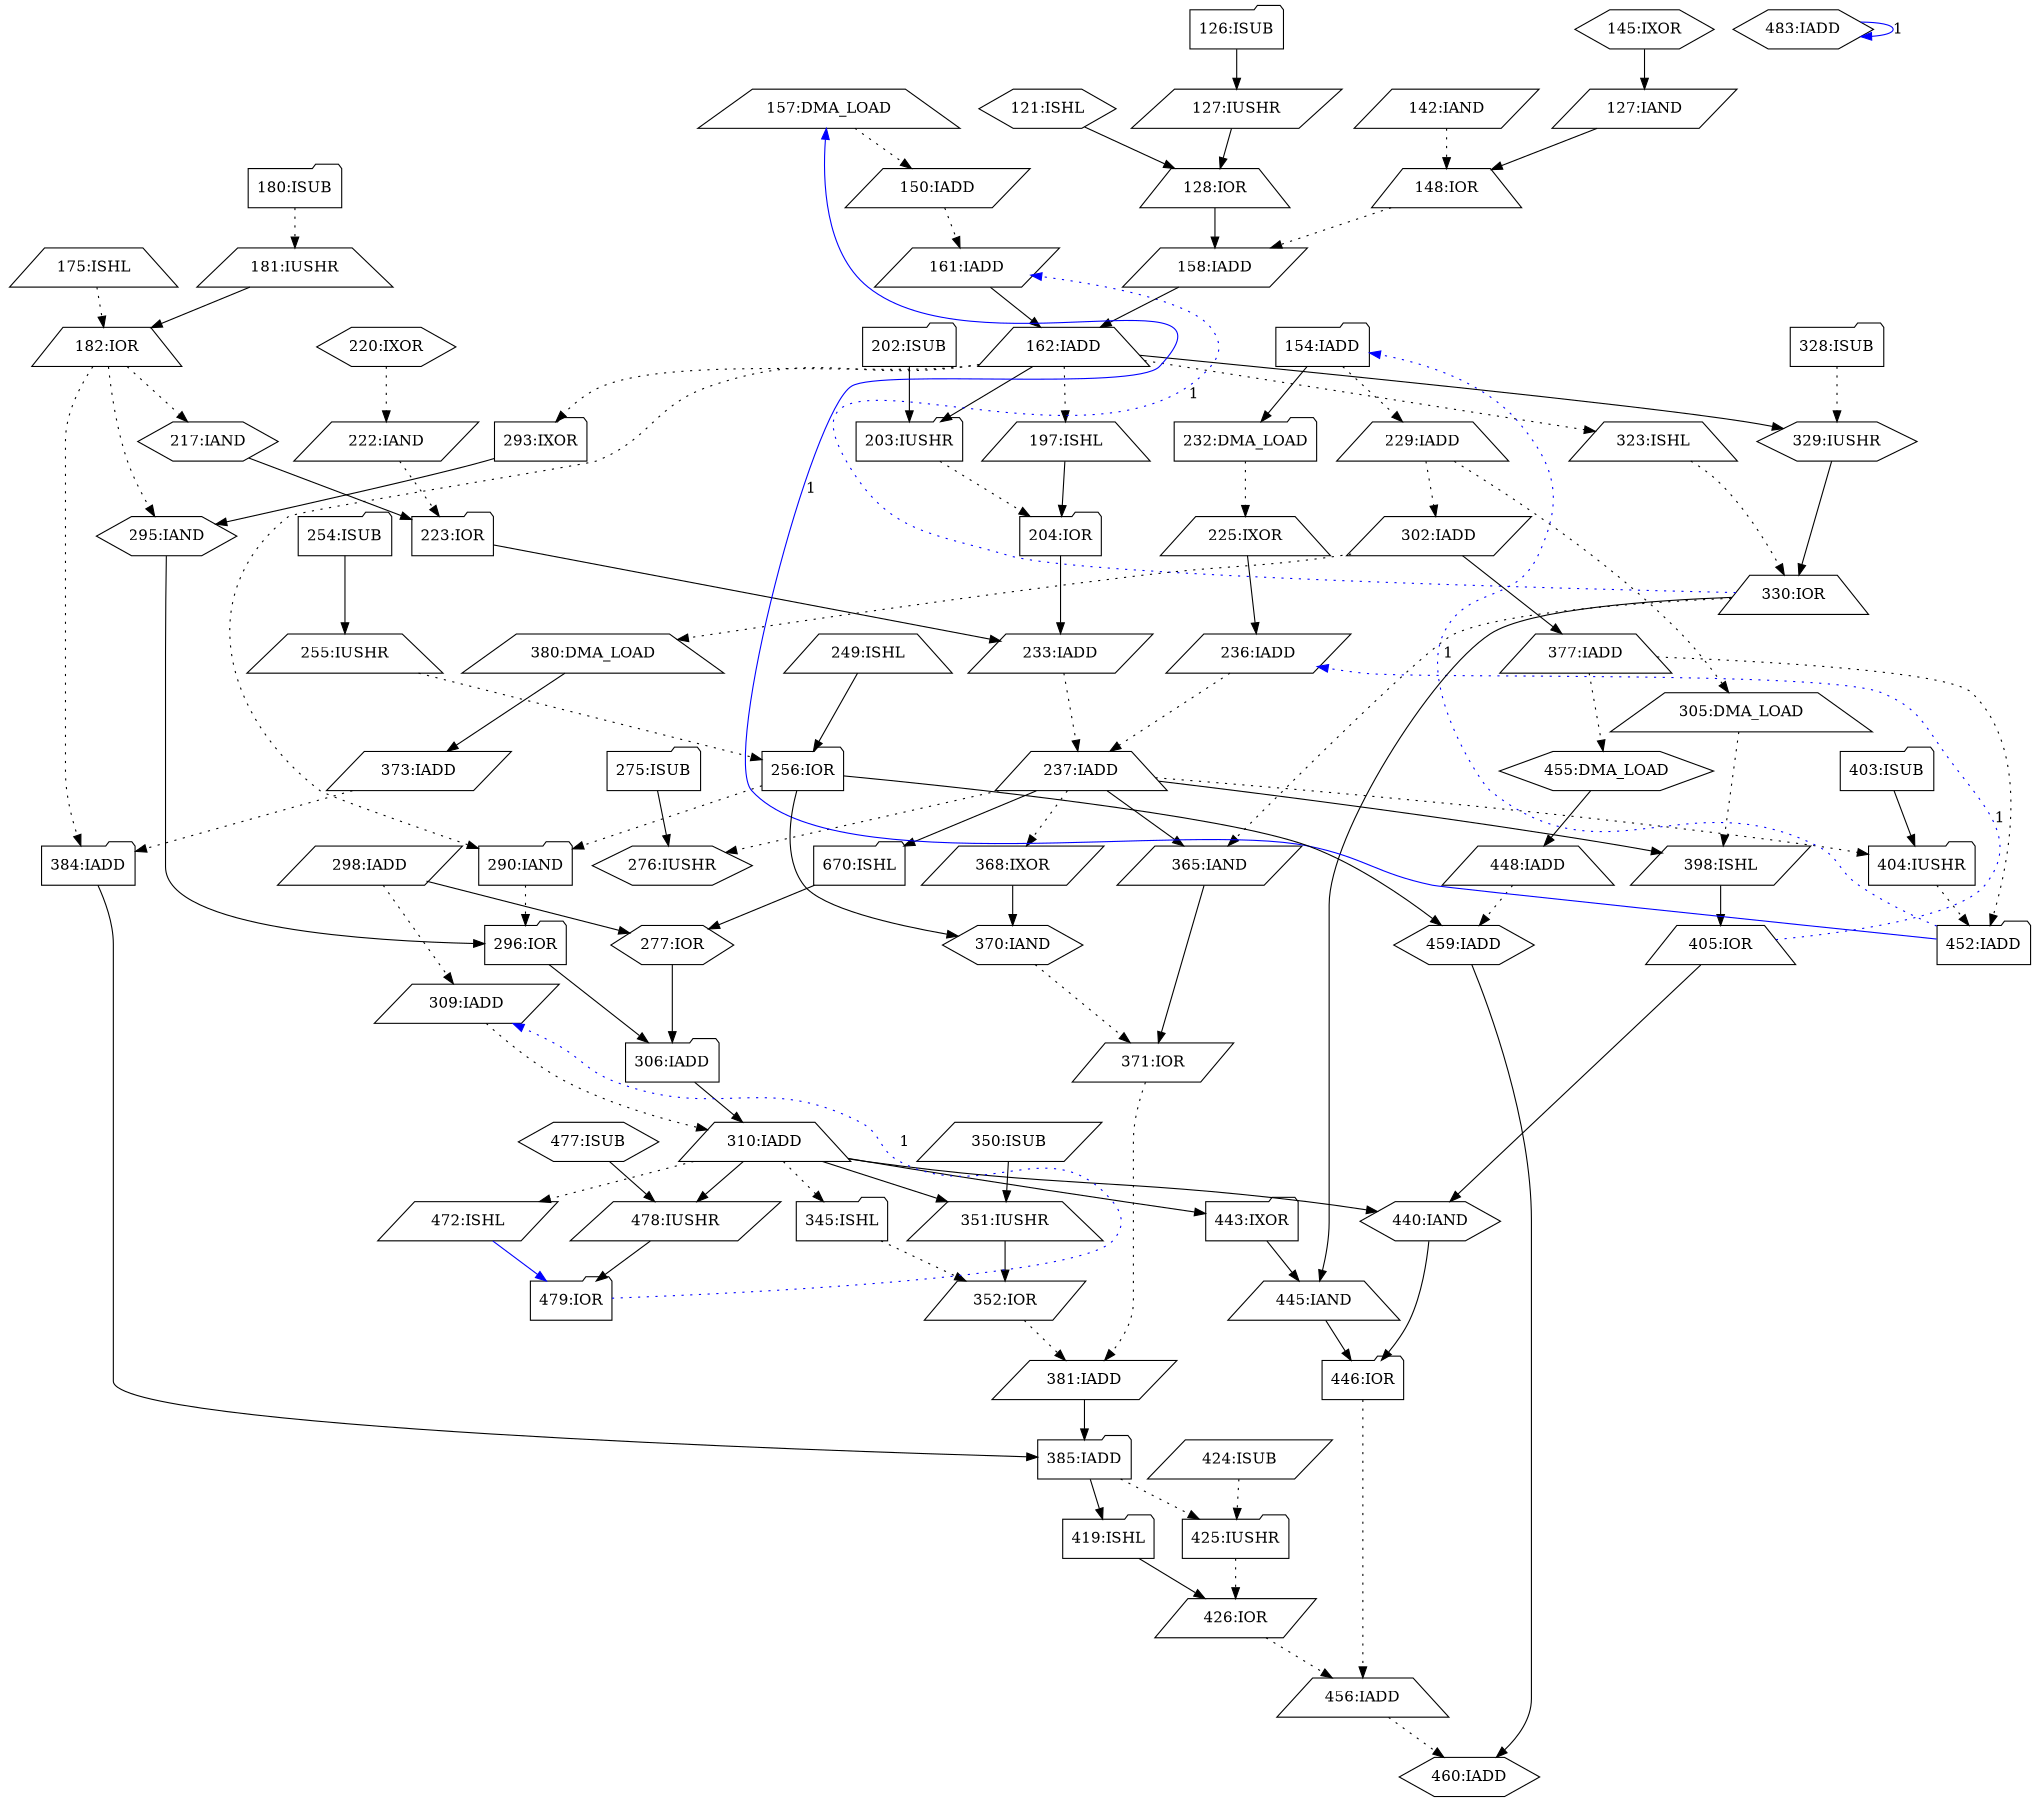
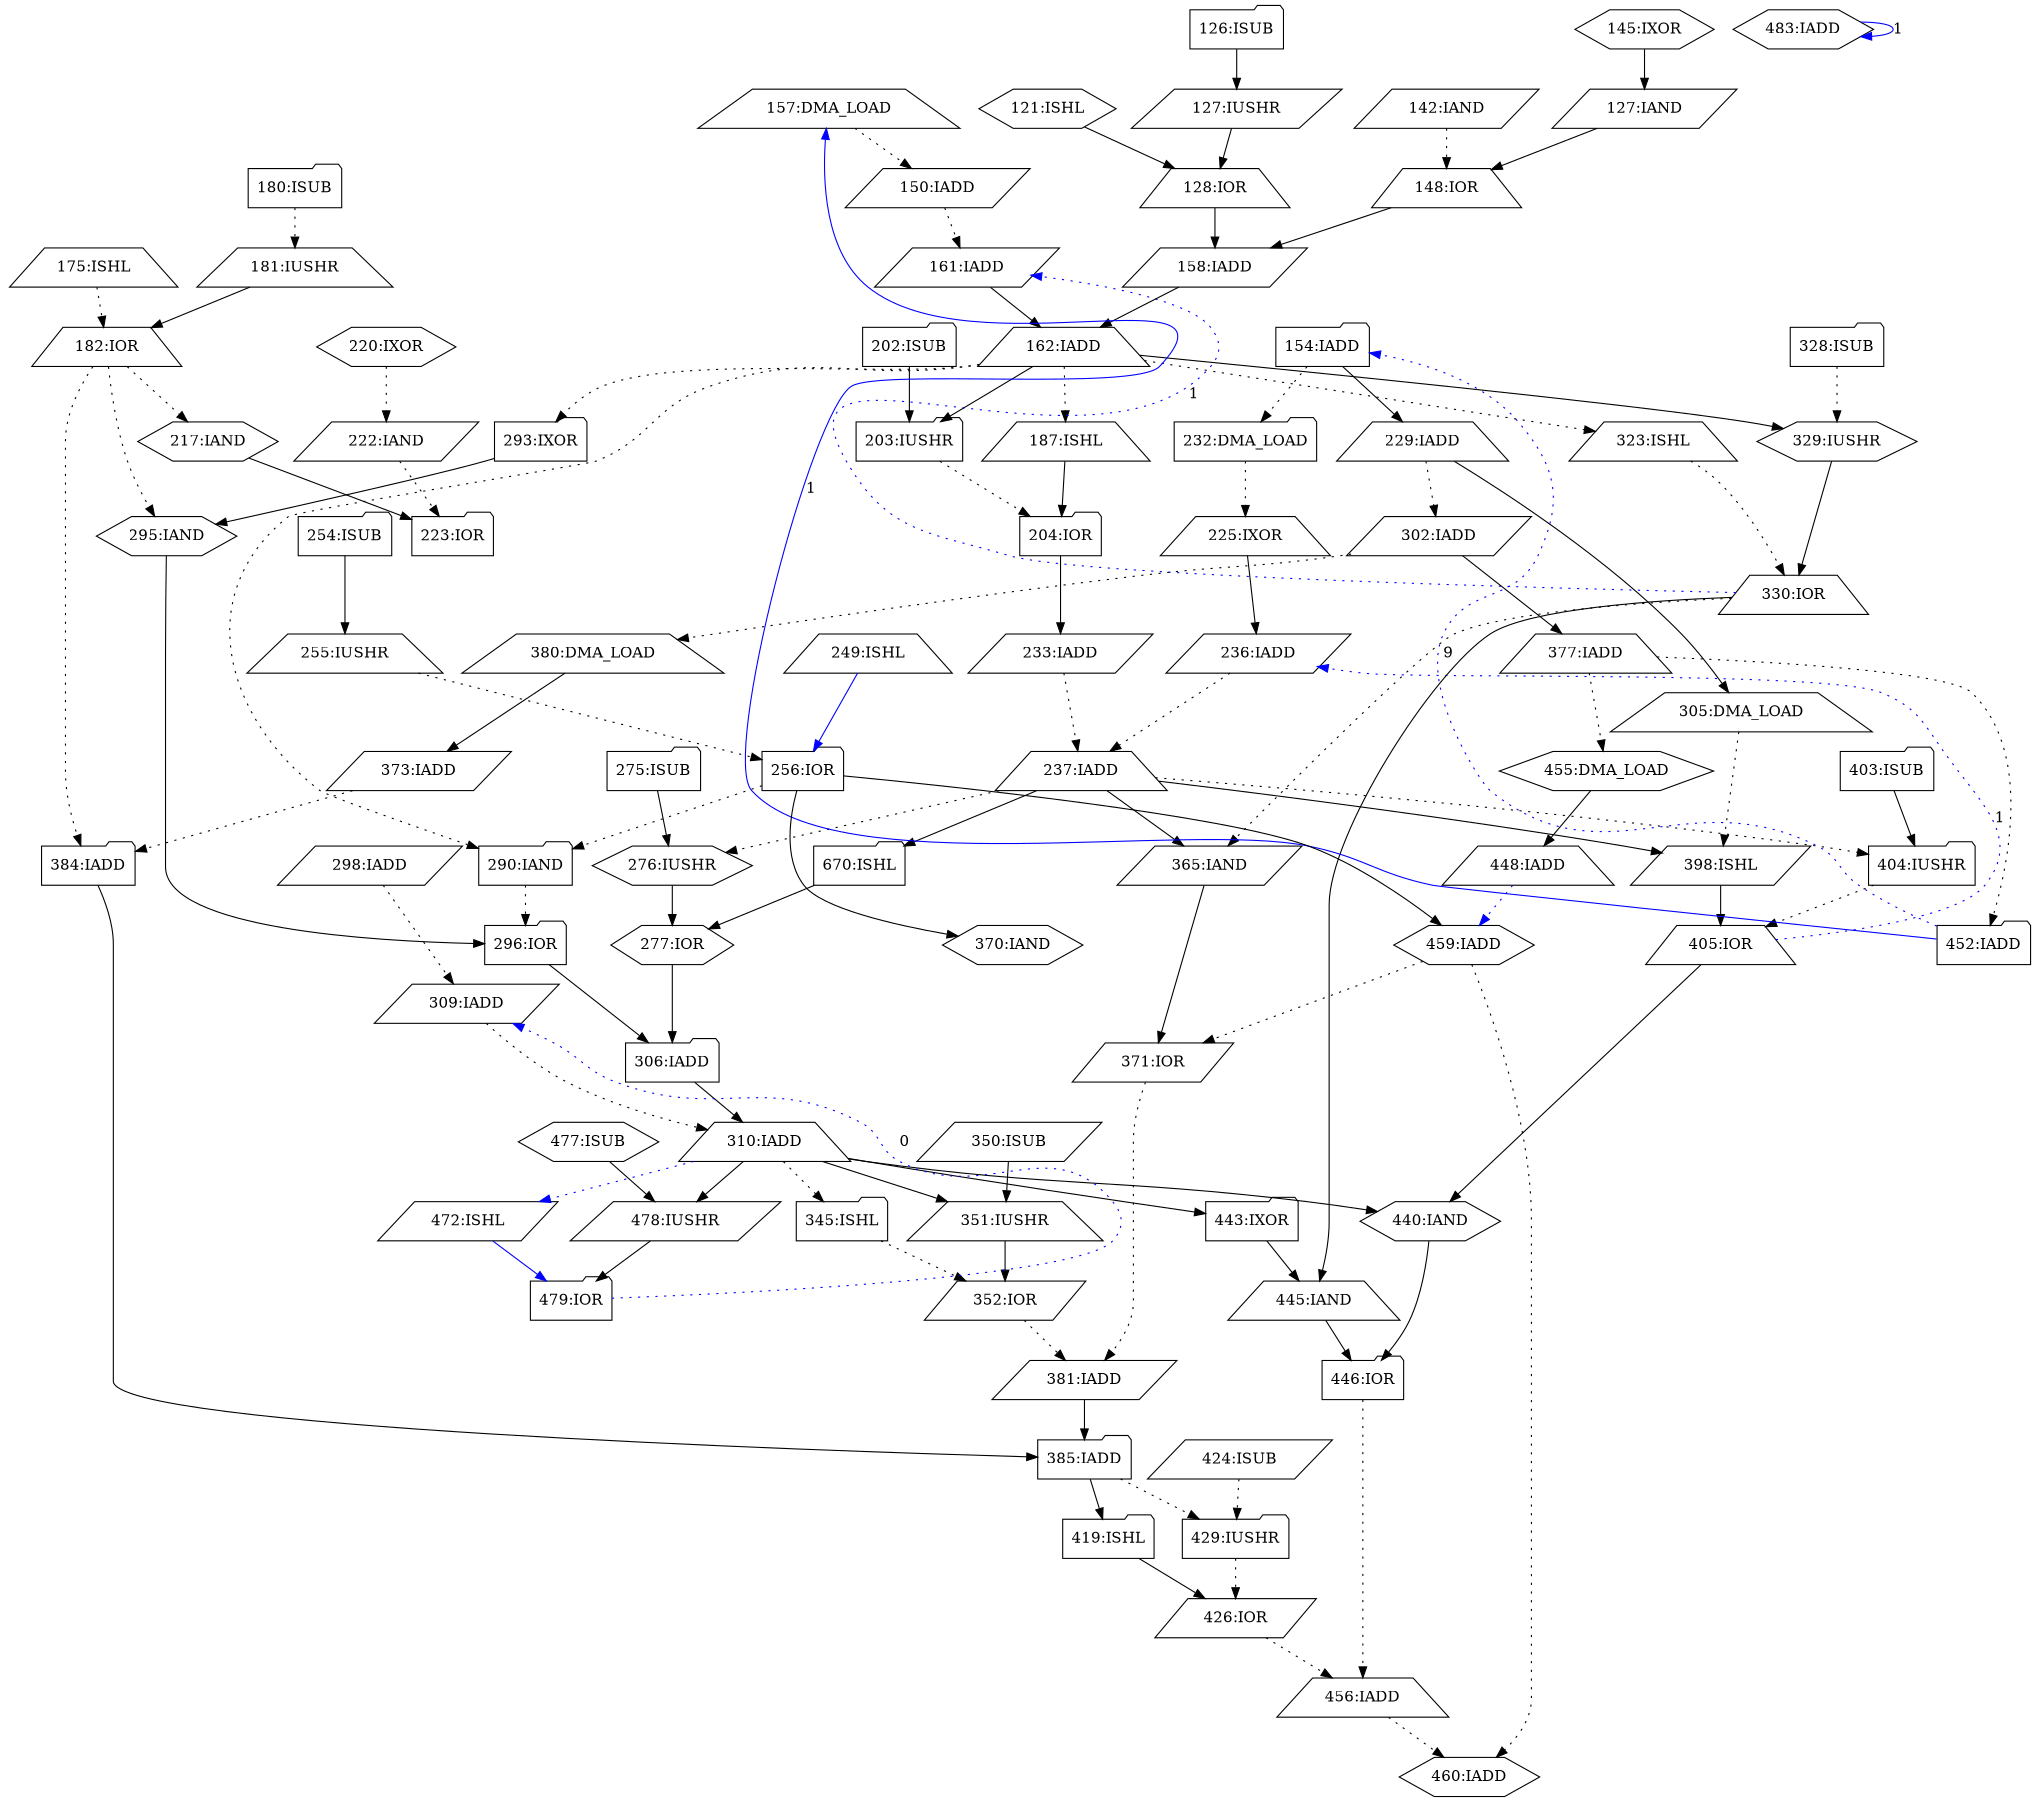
edge "148:IOR" -> "158:IADD": style dotted -> solid
edge "154:IADD" -> "229:IADD": style dotted -> solid
edge "154:IADD" -> "232:DMA_LOAD": style solid -> dotted
node "197:ISHL": label "197:ISHL" -> "187:ISHL"
edge "229:IADD" -> "305:DMA_LOAD": style dotted -> solid
edge "223:IOR" -> "233:IADD": removed
edge "452:IADD" -> "154:IADD": label "1" -> "9"
edge "249:ISHL" -> "256:IOR": color black -> blue
node "368:IXOR": removed
edge "404:IUSHR" -> "452:IADD": now "404:IUSHR" -> "405:IOR"
edge "448:IADD" -> "459:IADD": color black -> blue
edge "298:IADD" -> "277:IOR": now "276:IUSHR" -> "277:IOR"
edge "370:IAND" -> "371:IOR": now "459:IADD" -> "371:IOR"
edge "479:IOR" -> "309:IADD": label "1" -> "0"
edge "310:IADD" -> "472:ISHL": color black -> blue
edge "459:IADD" -> "460:IADD": style solid -> dotted
node "425:IUSHR": label "425:IUSHR" -> "429:IUSHR"
